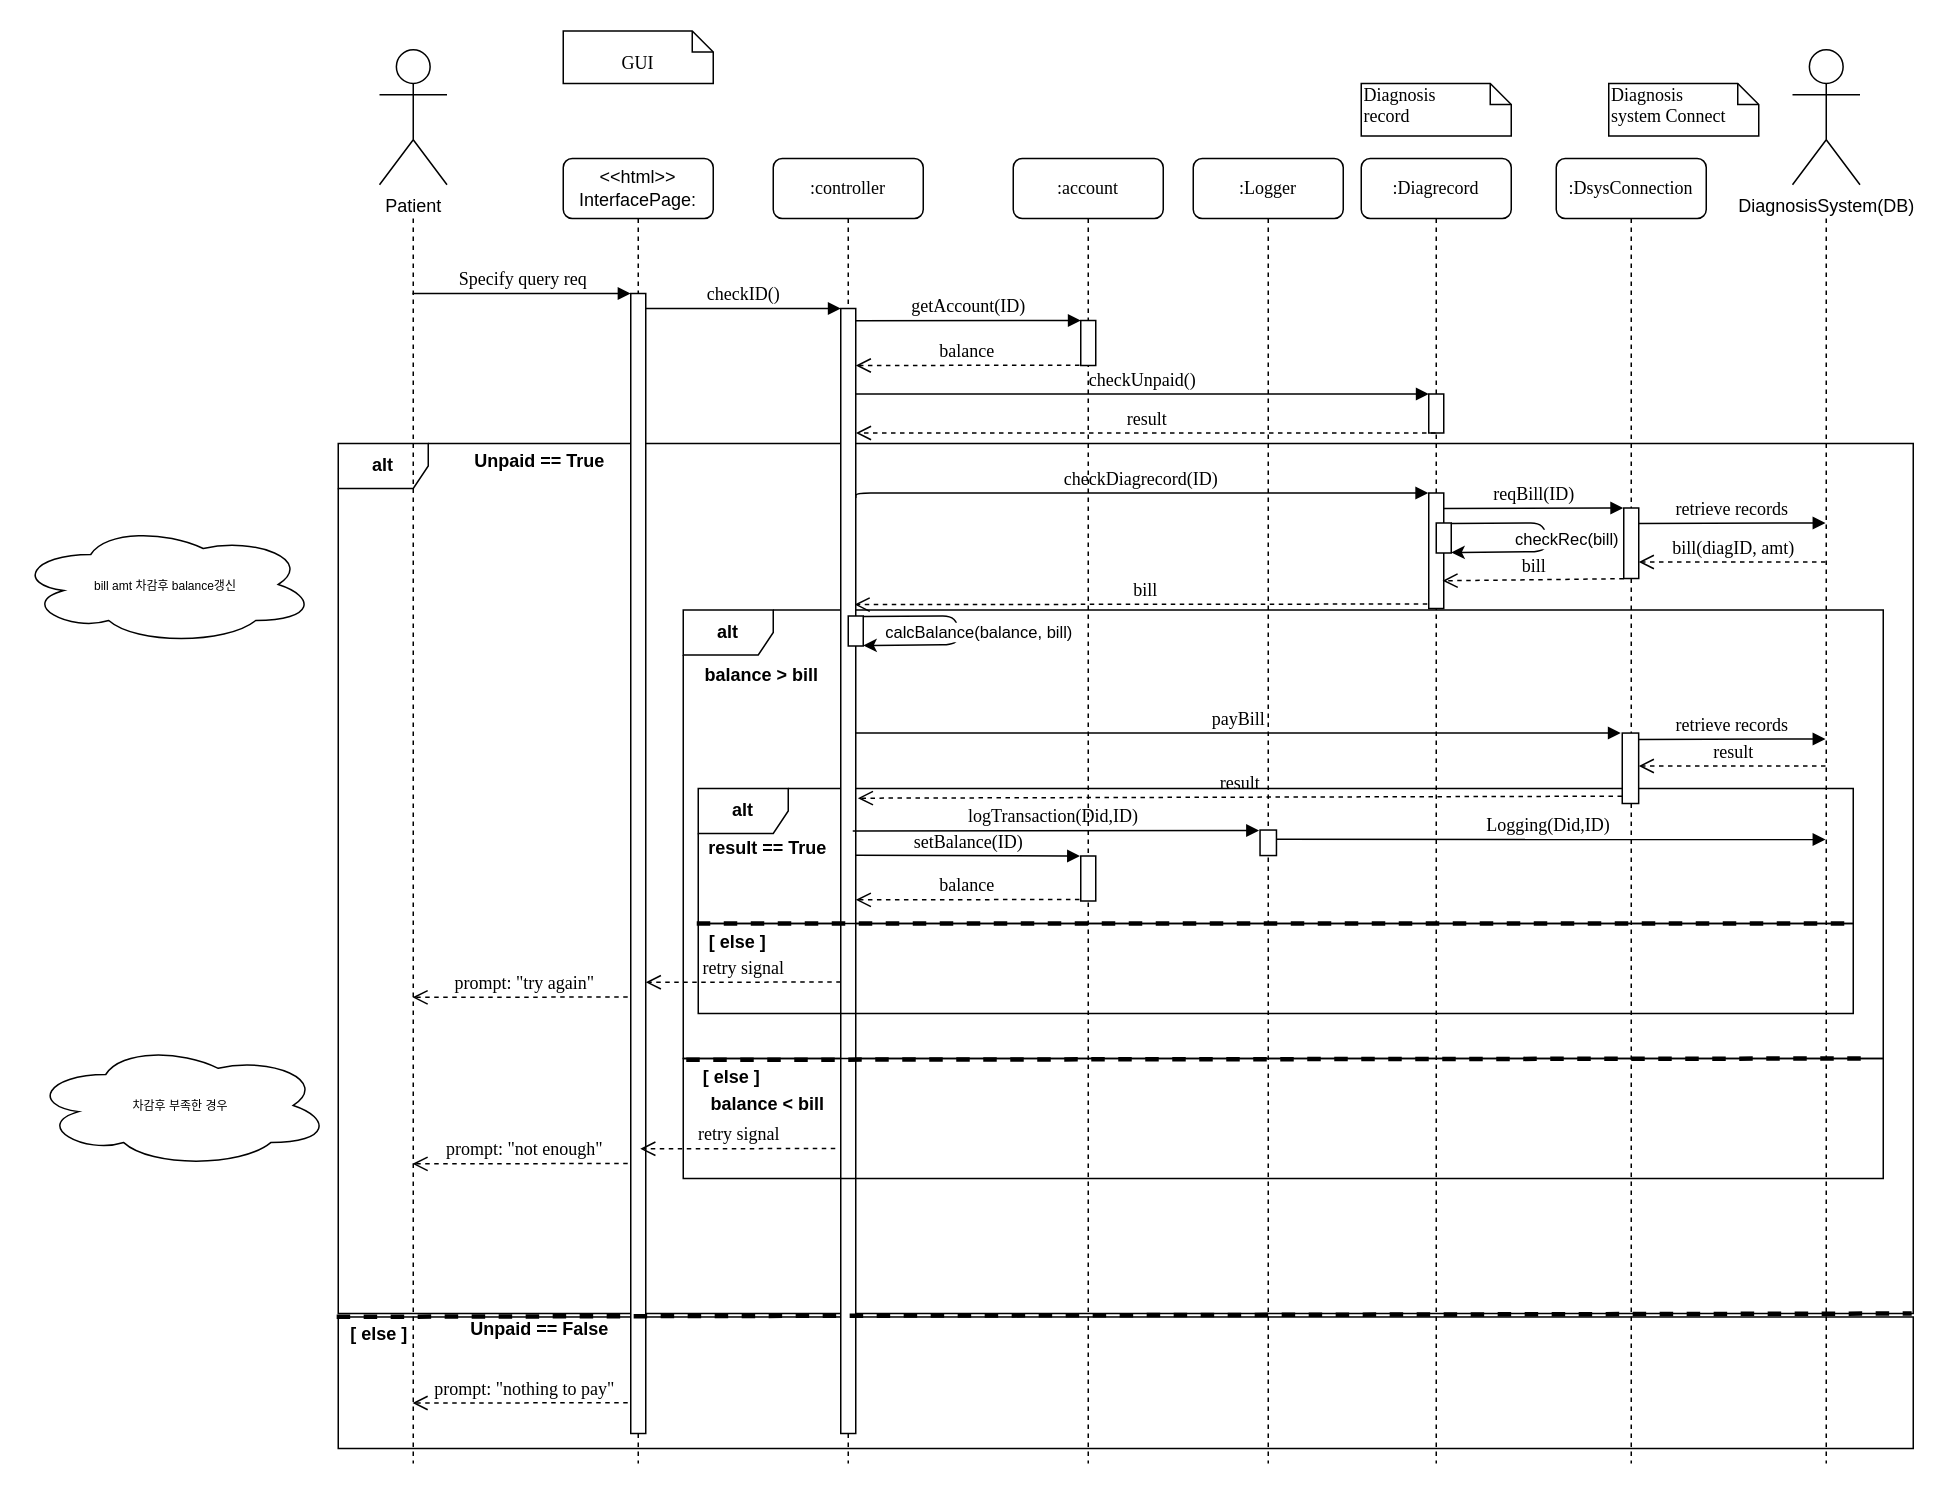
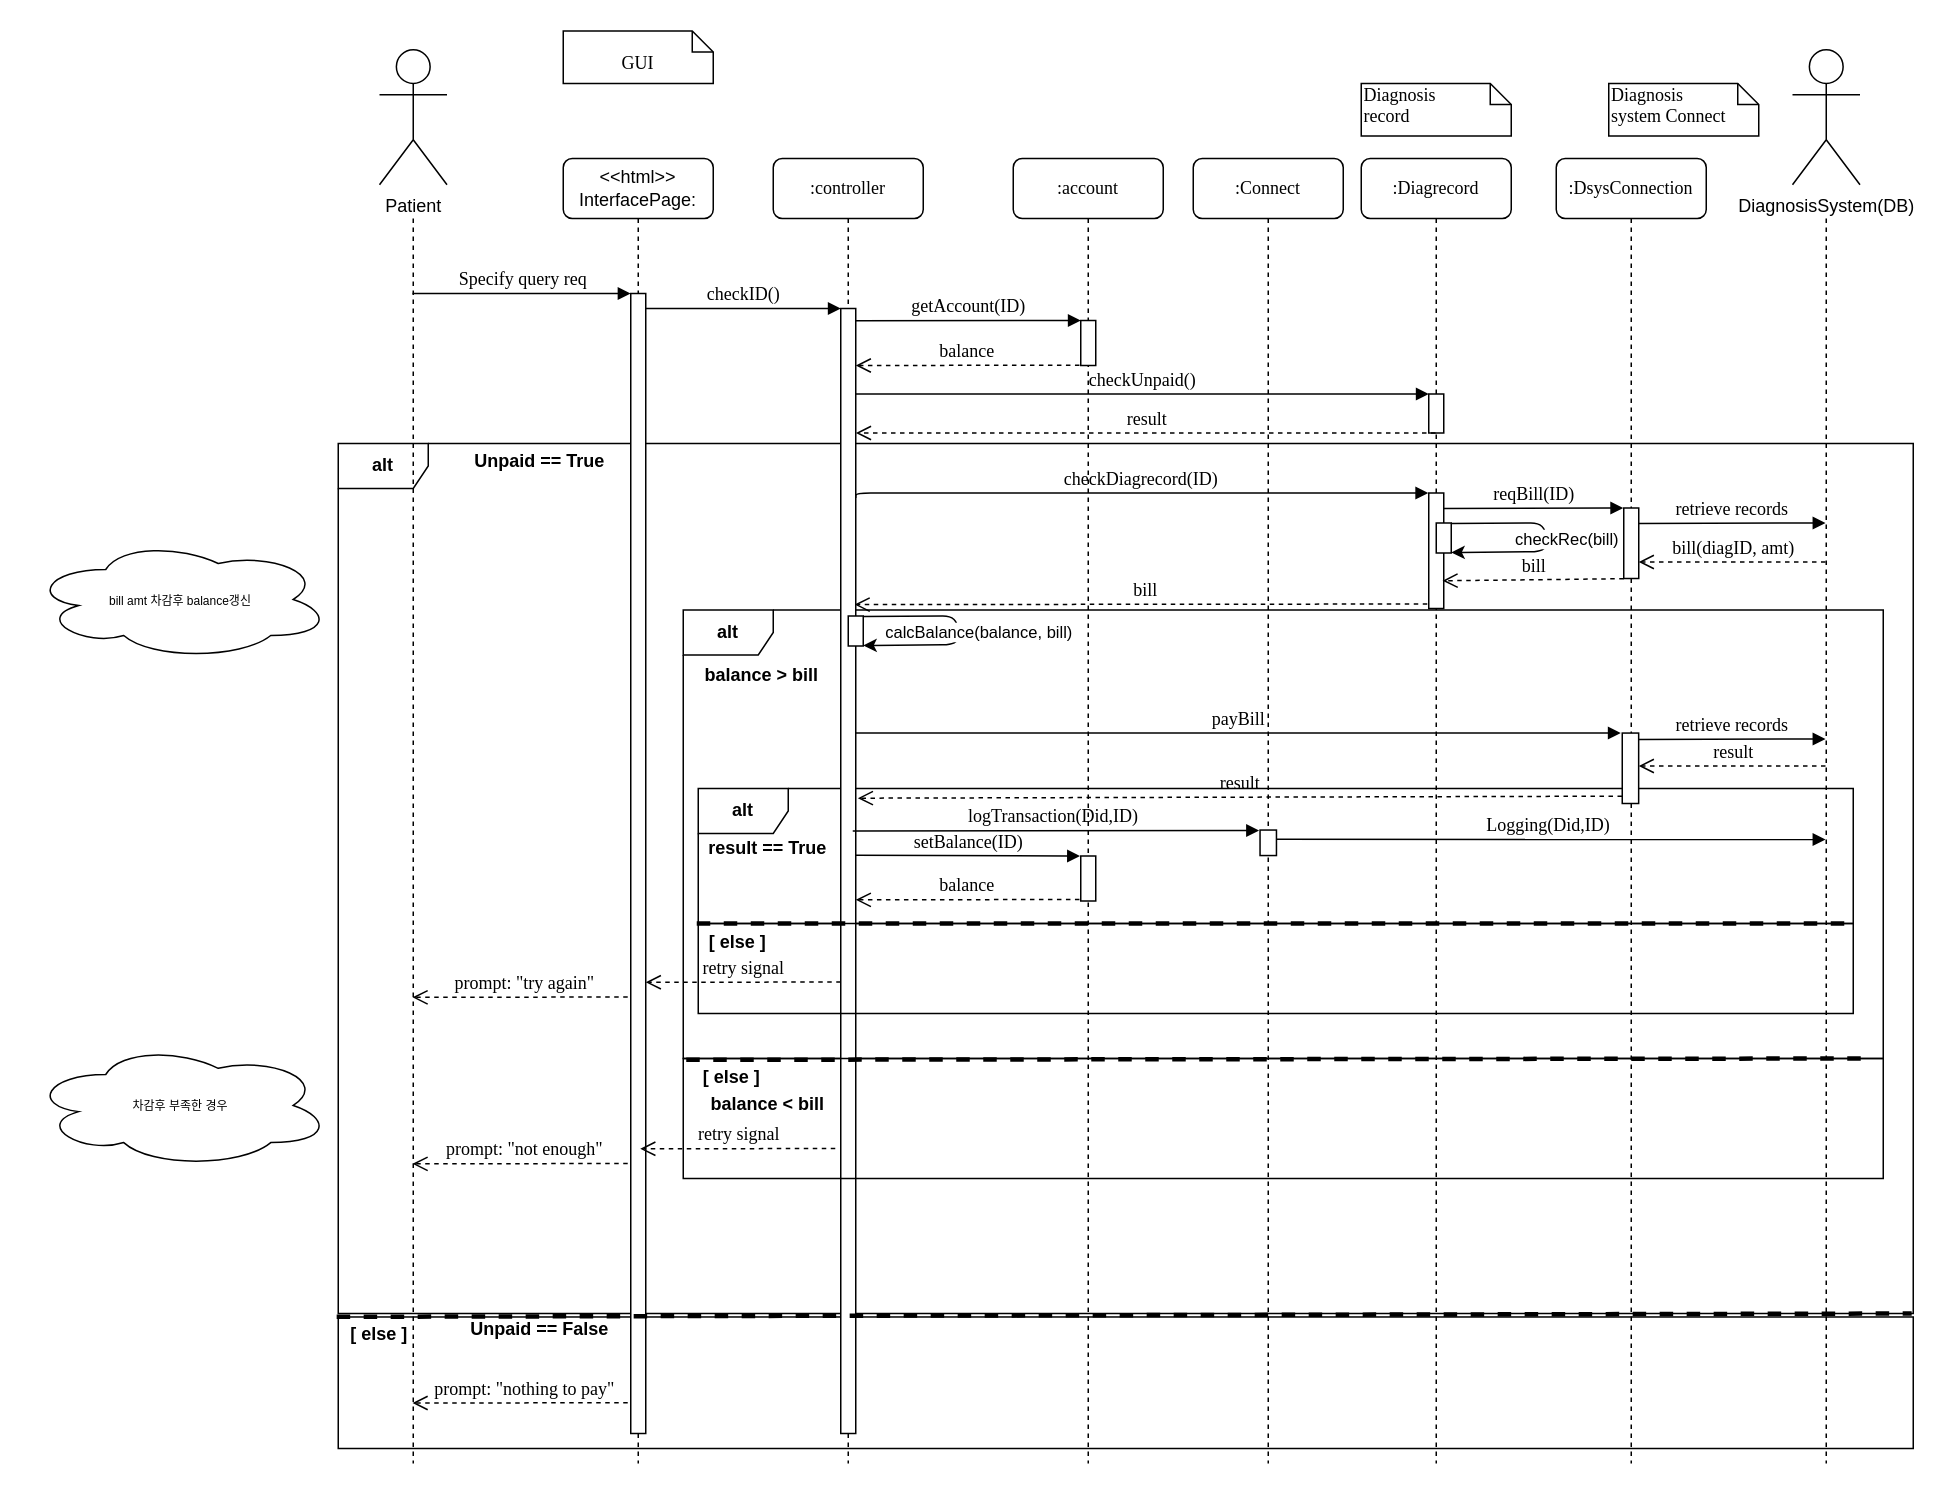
node ":Logger": label ":Logger" -> ":Connect"
node "bill amt 차감후 balance갱신": moved (166, 584) -> (181, 599)
